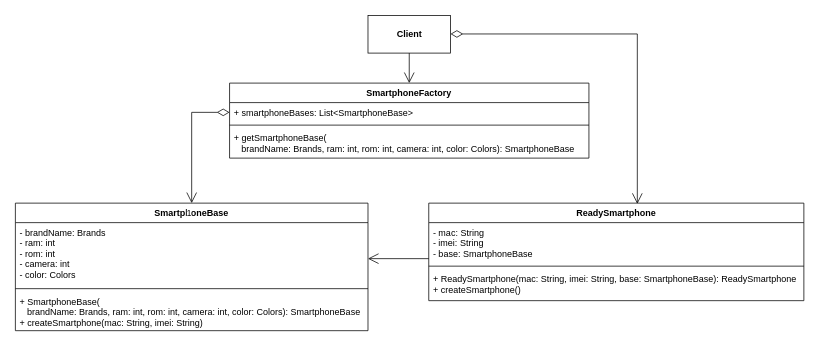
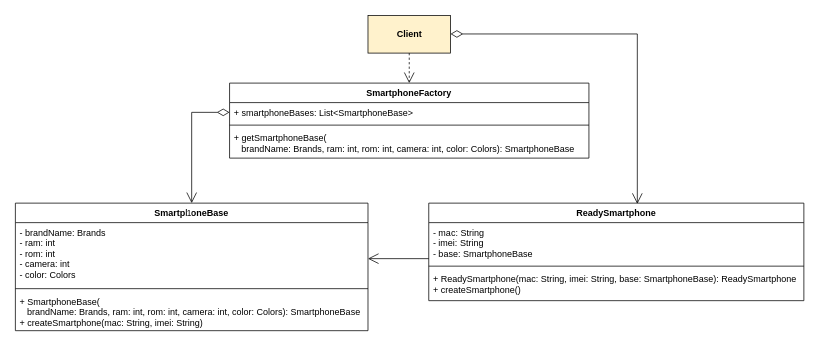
node "Client": fillcolor #ffffff -> #fff2cc
edge "Client" -> "SmartphoneFactory": style solid -> dashed
